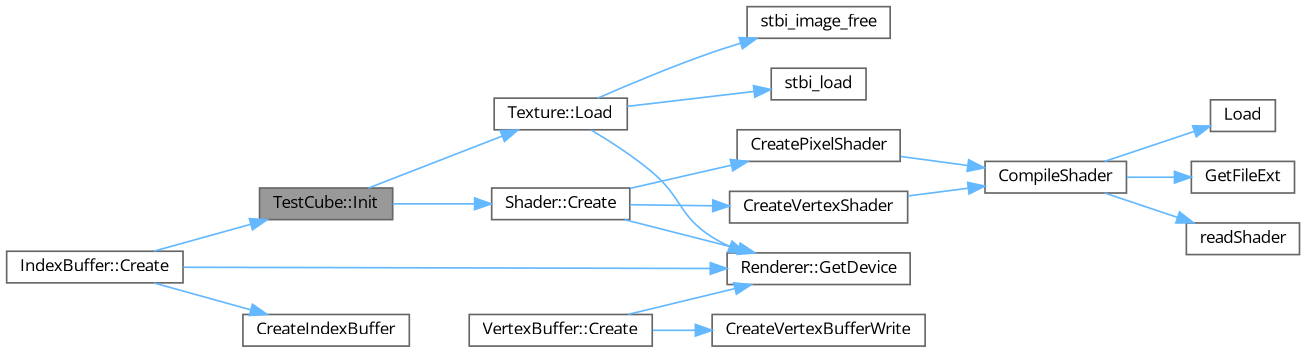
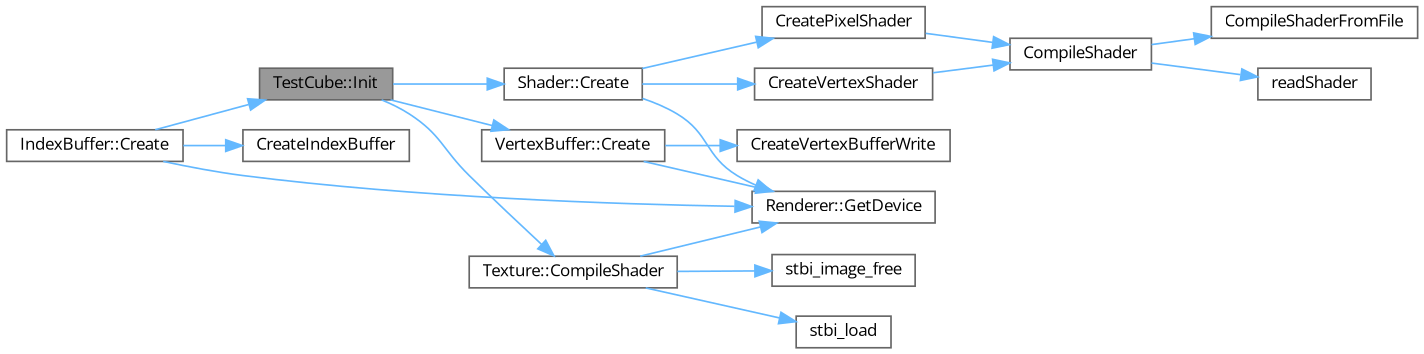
edge "TestCube::Init" -> "VertexBuffer::Create": added
node "Texture::Load": label "Texture::Load" -> "Texture::CompileShader"
node "Load": label "Load" -> "CompileShaderFromFile"
node "GetFileExt": removed
